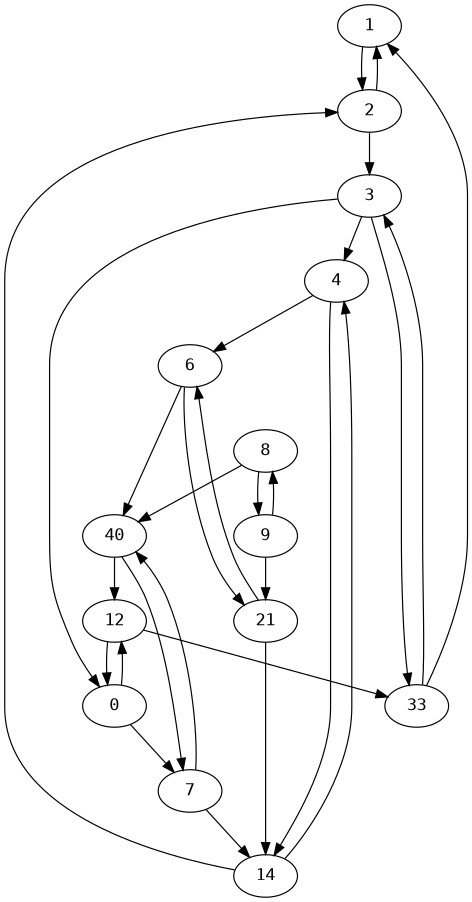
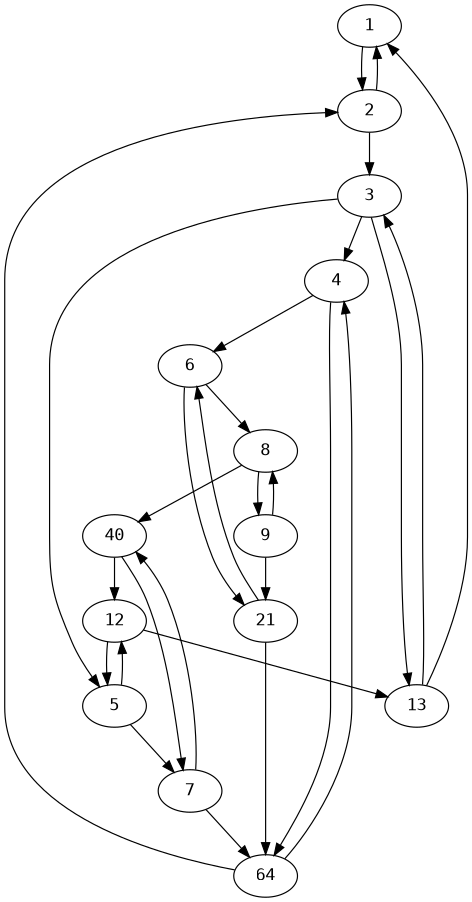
edge "6" -> "40": now "6" -> "8"
node "0": label "0" -> "5"
node "33": label "33" -> "13"
node "14": label "14" -> "64"
